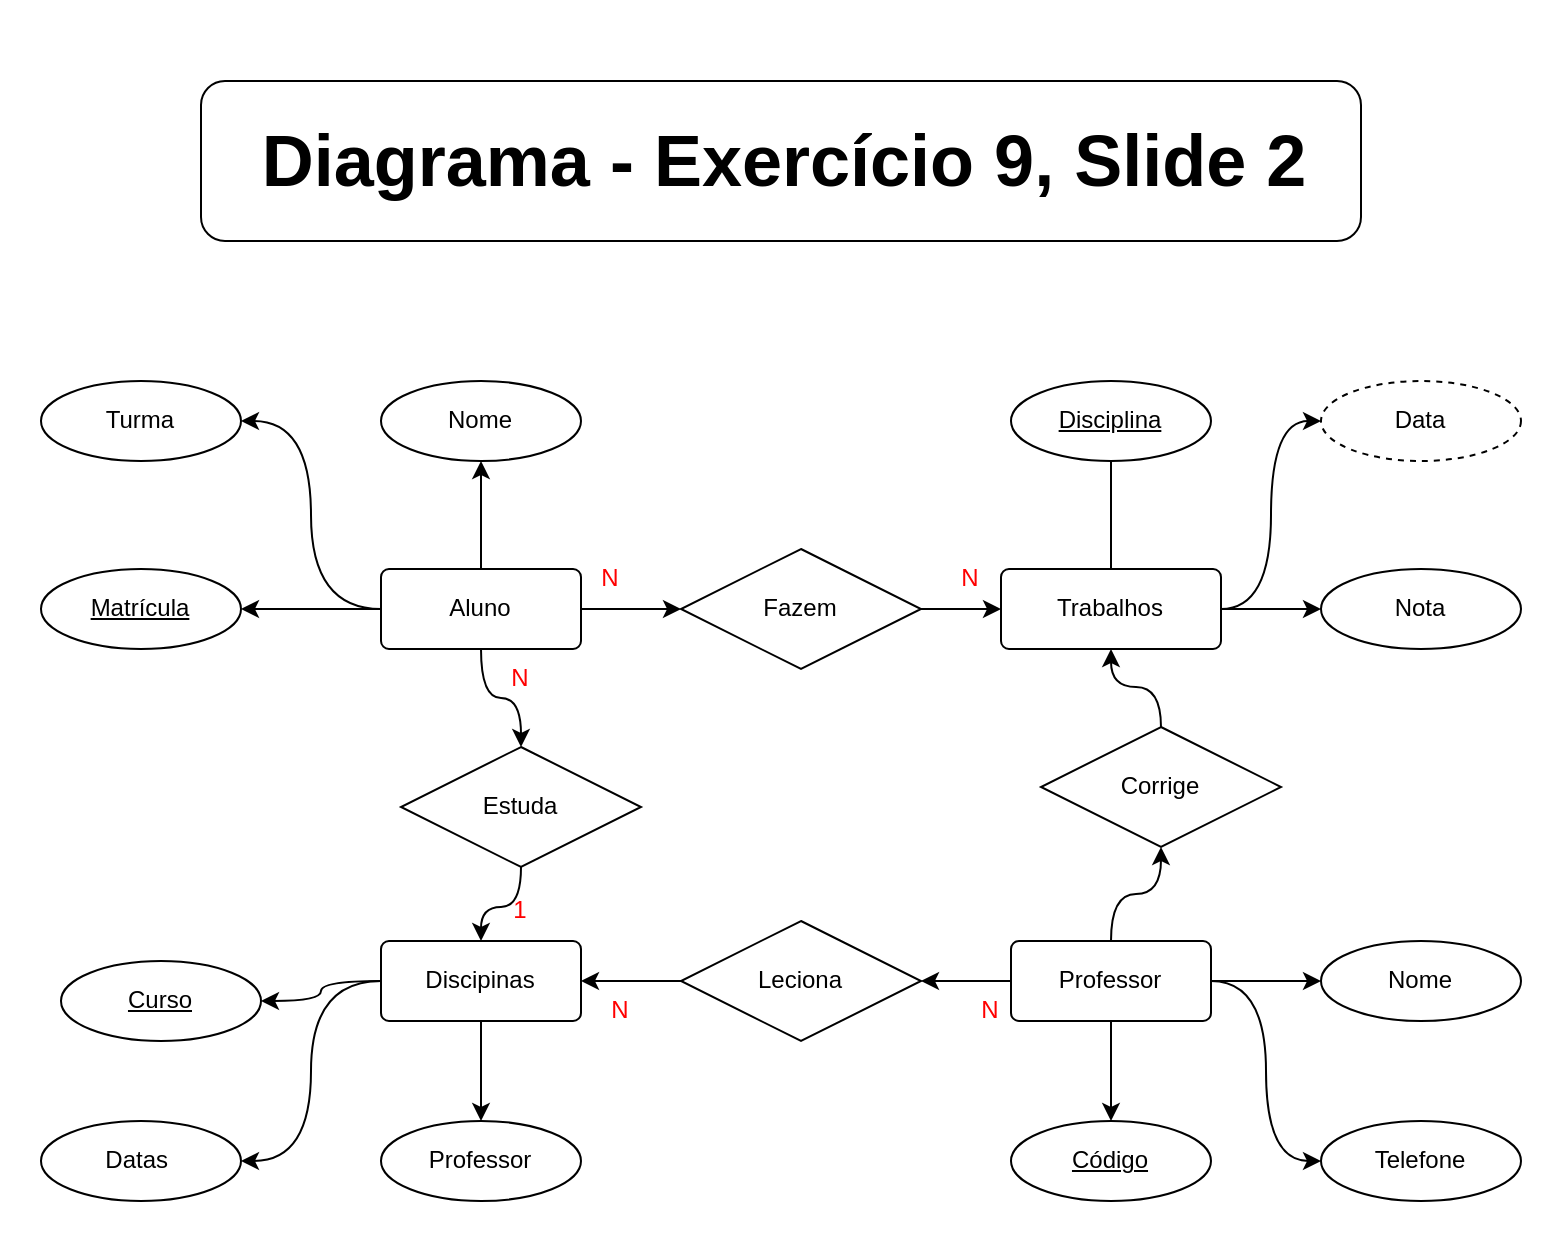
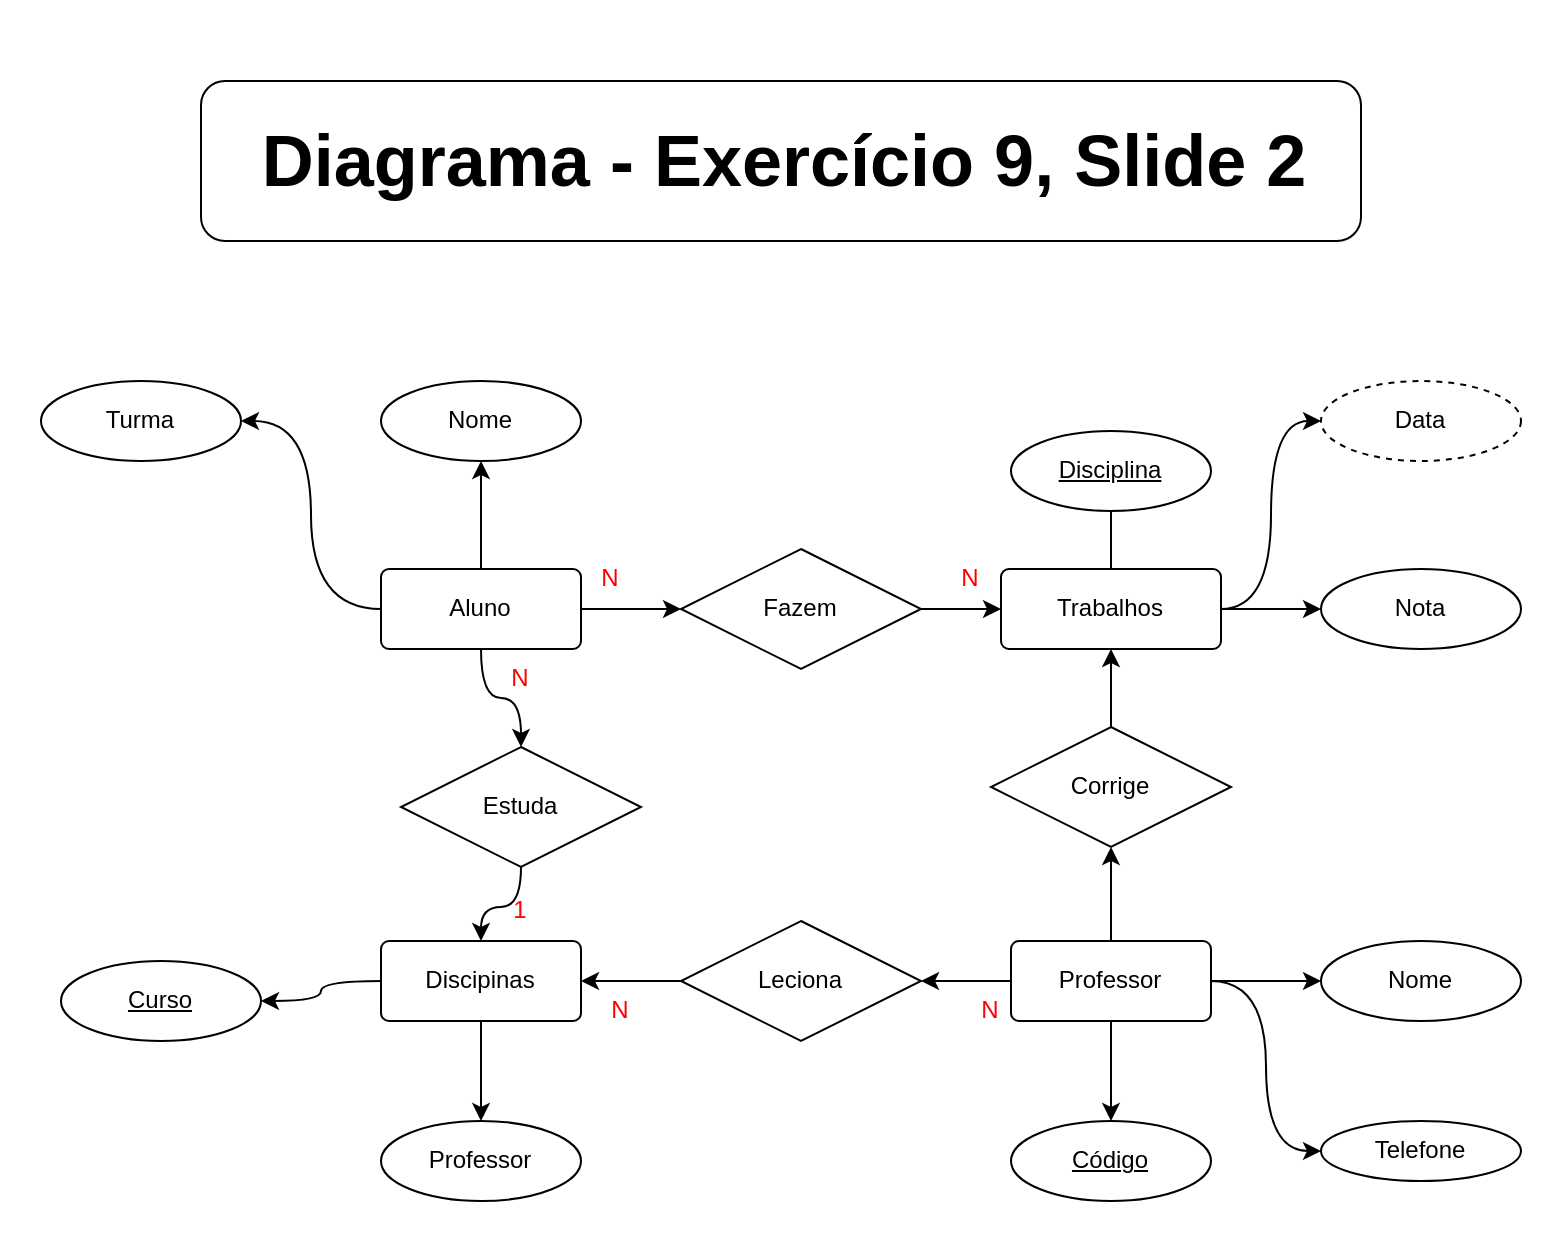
node "Disciplina": moved (1111, 421) -> (1111, 471)
node "Matrícula": removed
edge "Aluno" -> "Matrícula": removed
node "Corrige": moved (1161, 787) -> (1111, 787)
edge "Discipinas" -> "Datas": removed
node "Datas": removed
node "Telefone": size 200x80 -> 200x60
